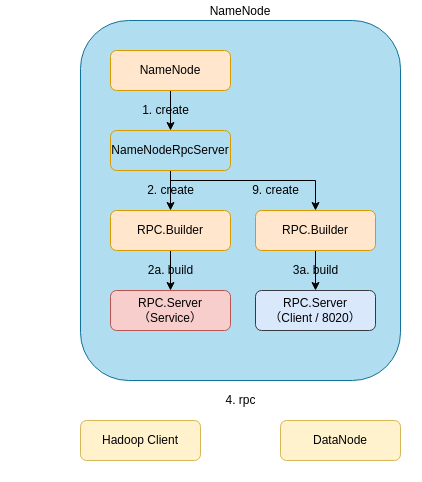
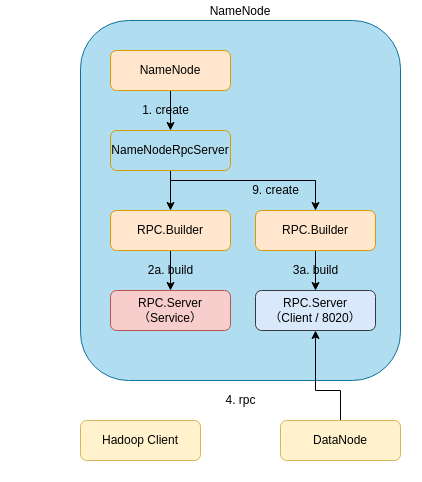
node "2. create": removed
edge "DataNode" -> "RPC.Server （Client / 8020）": added
